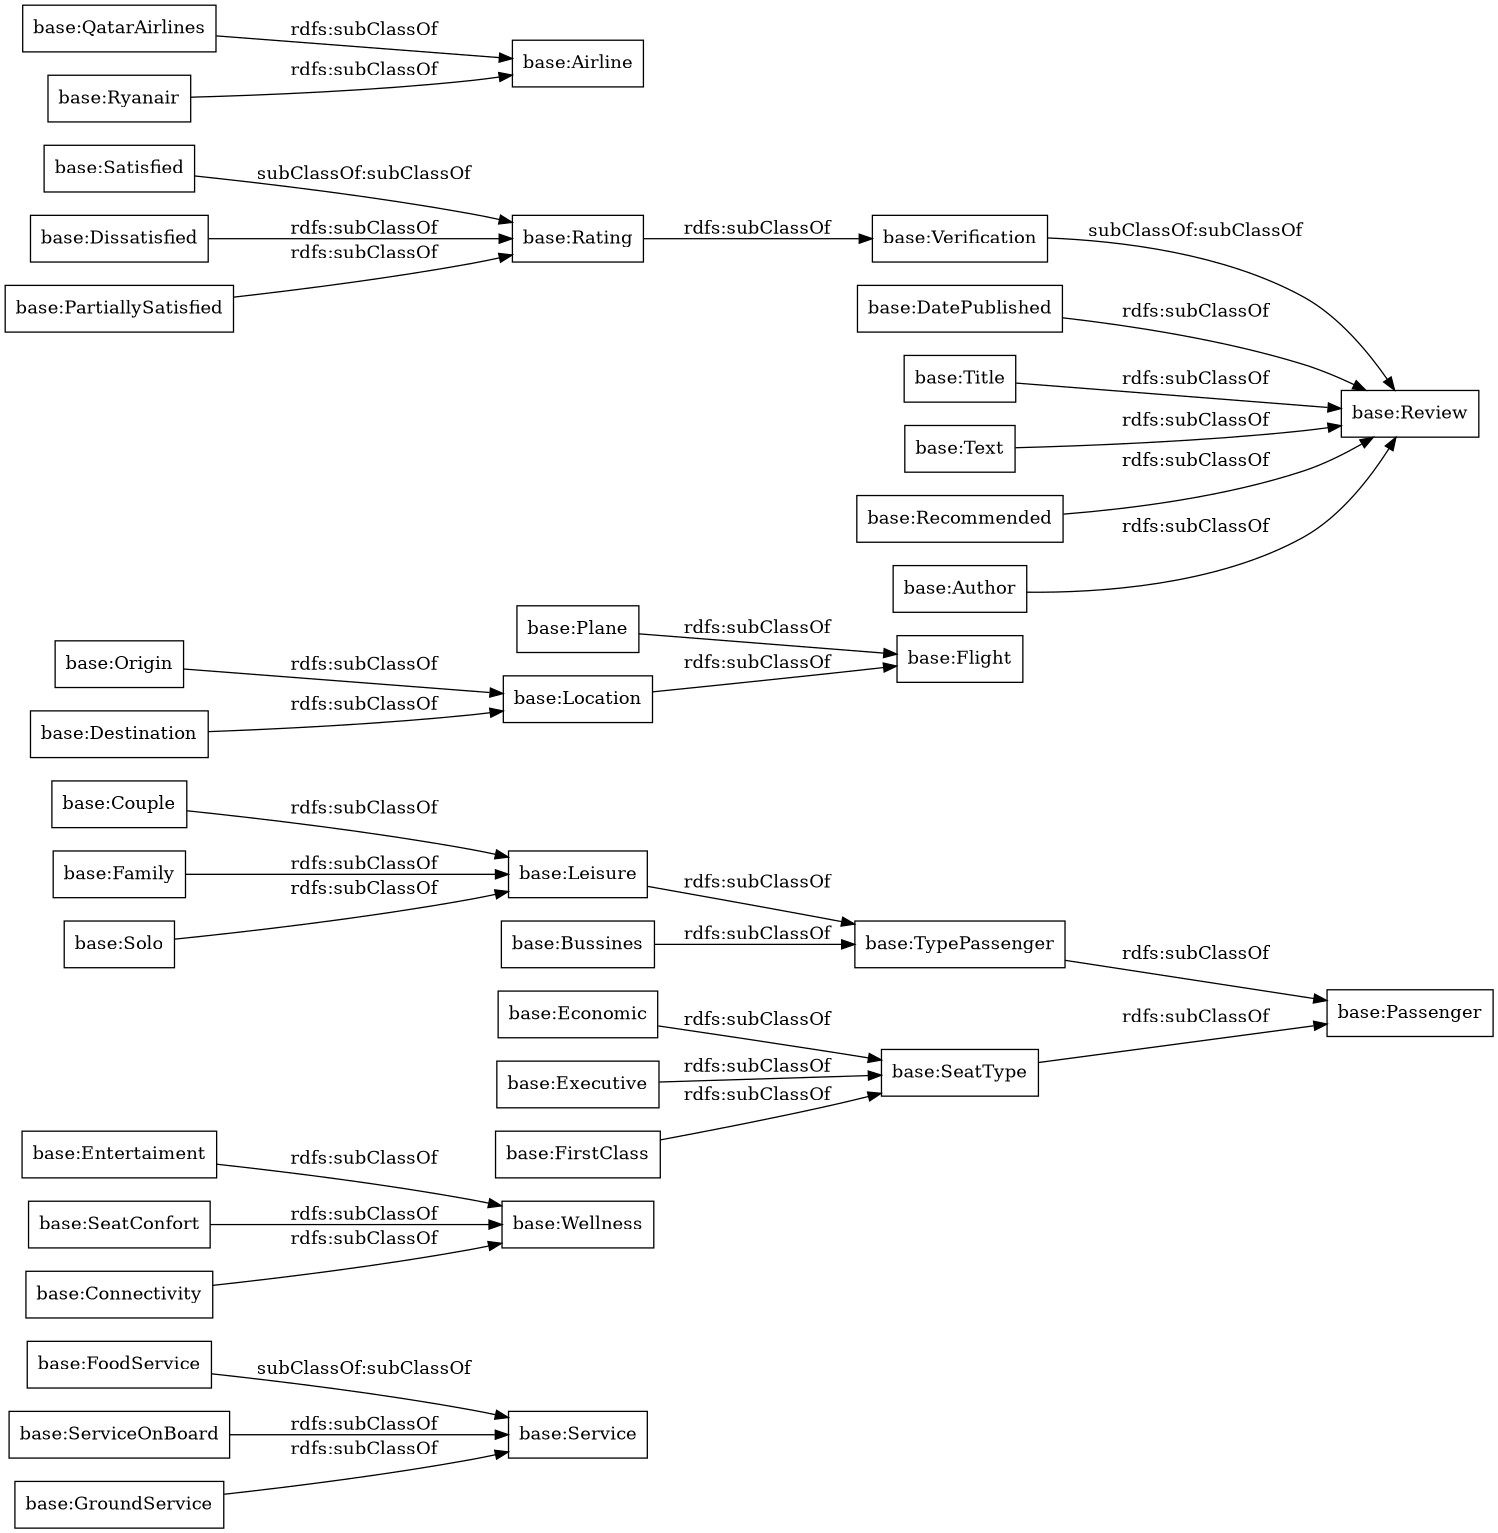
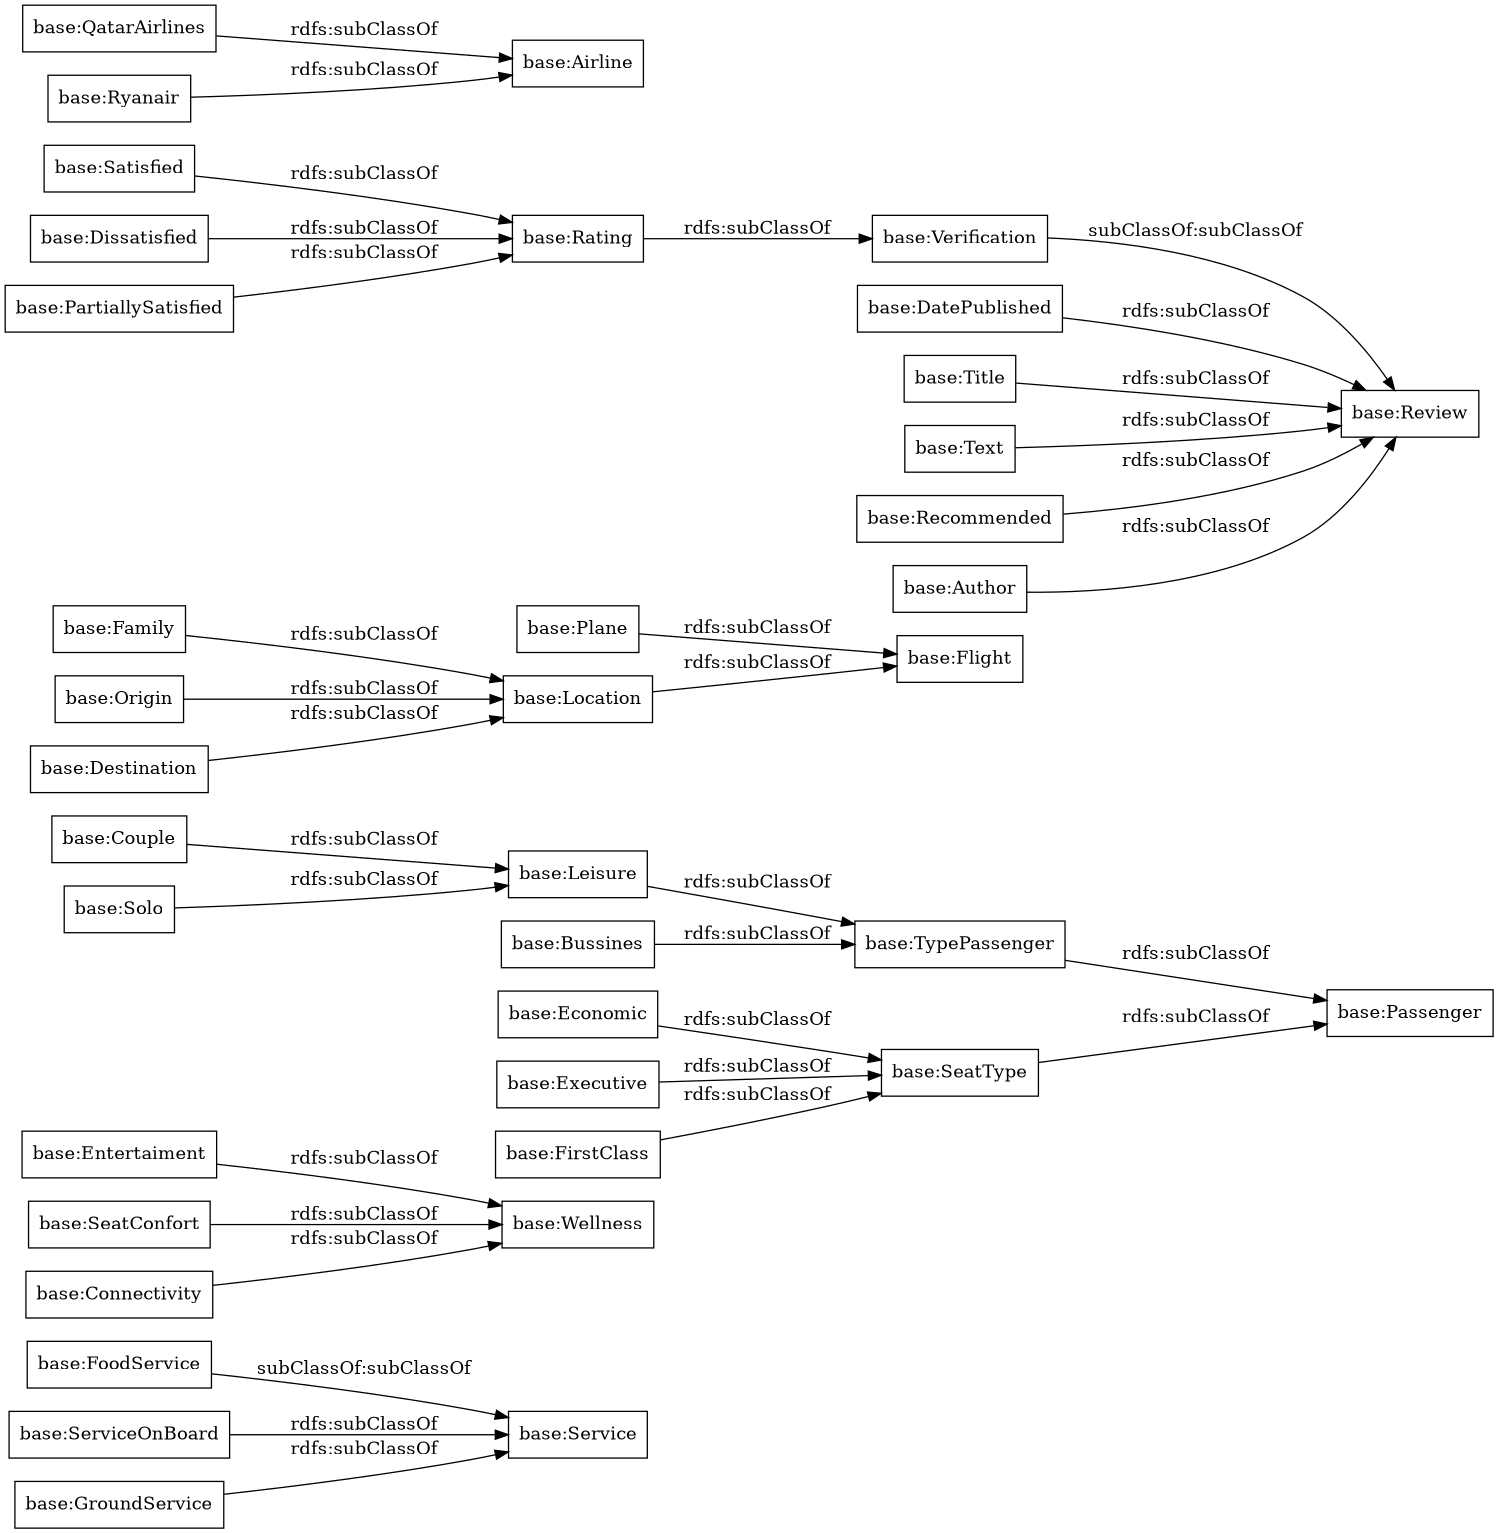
edge "base:Satisfied" -> "base:Rating": label "subClassOf:subClassOf" -> "rdfs:subClassOf"
edge "base:Family" -> "base:Leisure": now "base:Family" -> "base:Location"
